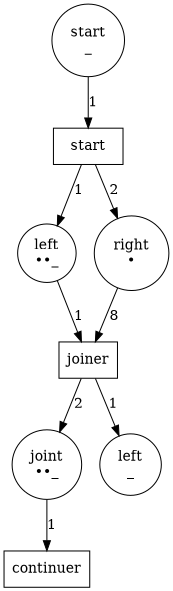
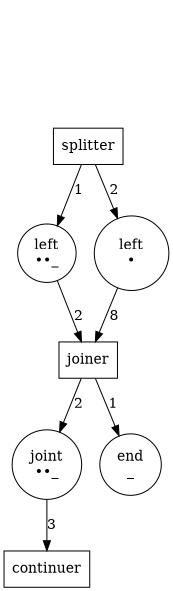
node "start _": removed
node "start": label "start" -> "splitter"
node "right •": label "right •" -> "left •"
edge "left ••_" -> "joiner": label "1" -> "2"
node "left _": label "left _" -> "end _"
edge "joint ••_" -> "continuer": label "1" -> "3"
